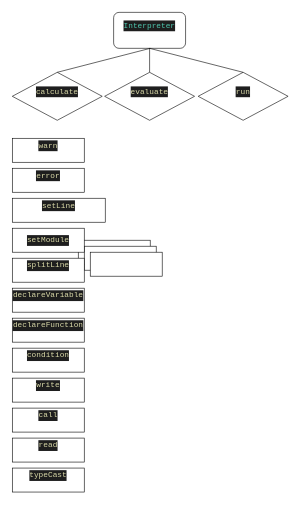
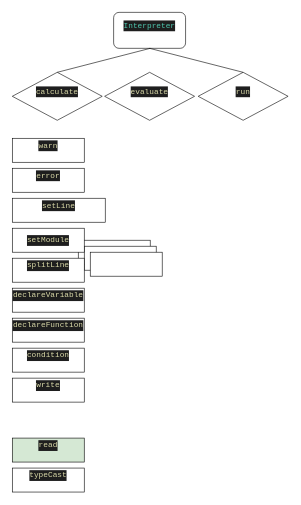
edge "Interpreter" -- "evaluate": removed
node "call": removed
node "read": fillcolor #ffffff -> #d5e8d4
